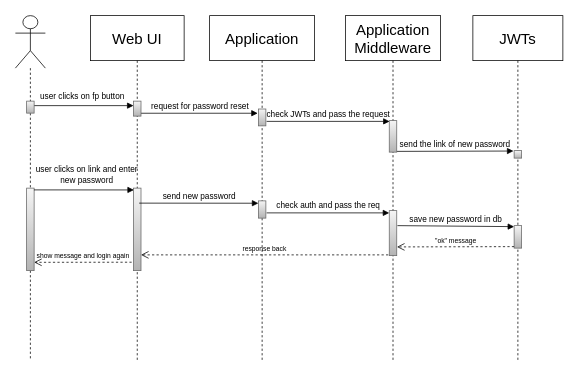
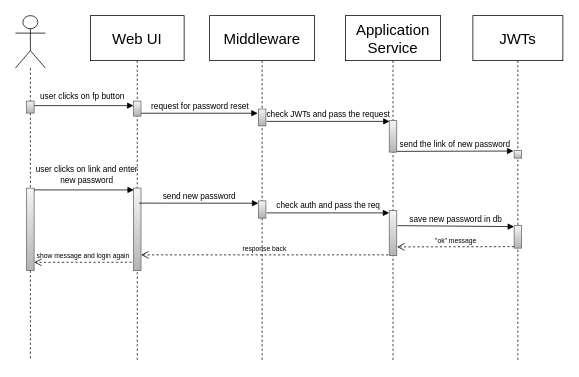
node "Application": label "Application" -> "Middleware"
node "Application Middleware": label "Application Middleware" -> "Application Service"
